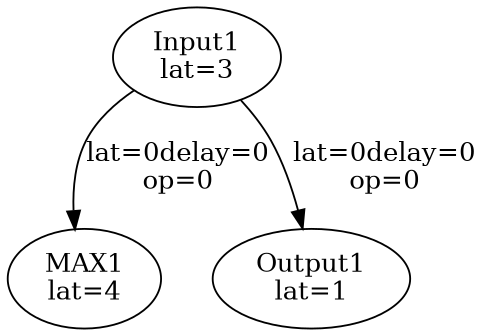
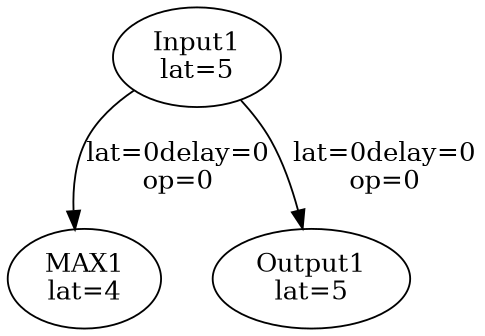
node "Input1 lat=3": label "Input1 lat=3" -> "Input1 lat=5"
node "Output1 lat=1": label "Output1 lat=1" -> "Output1 lat=5"
